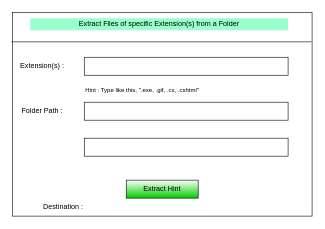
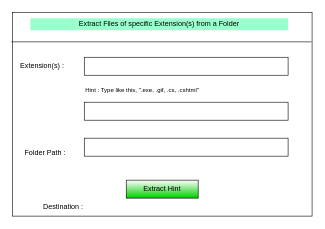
node "Folder Path :": moved (42, 111) -> (45, 153)
